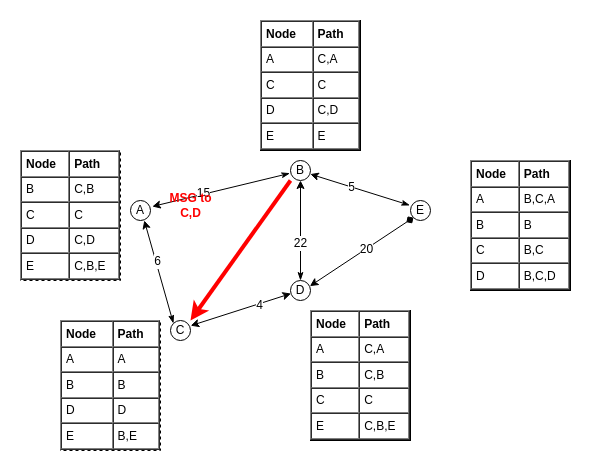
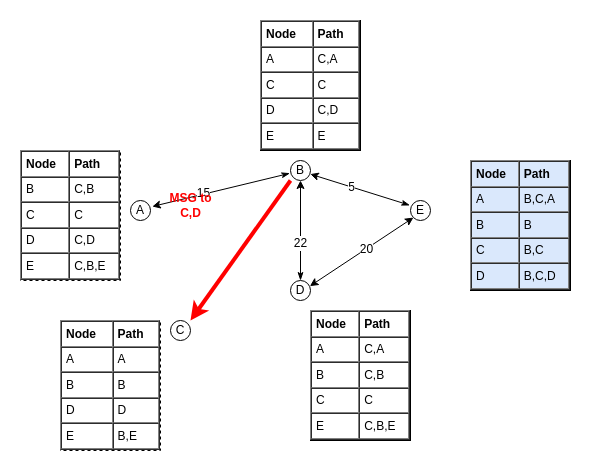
edge "E" -- "D": arrowhead diamond -> classic
node "Node Path A B,C,A B B C B,C D B,C,D": fillcolor #ffffff -> #dae8fc
edge "A" -- "C": removed, label "6"
edge "D" -- "C": removed, label "4"
